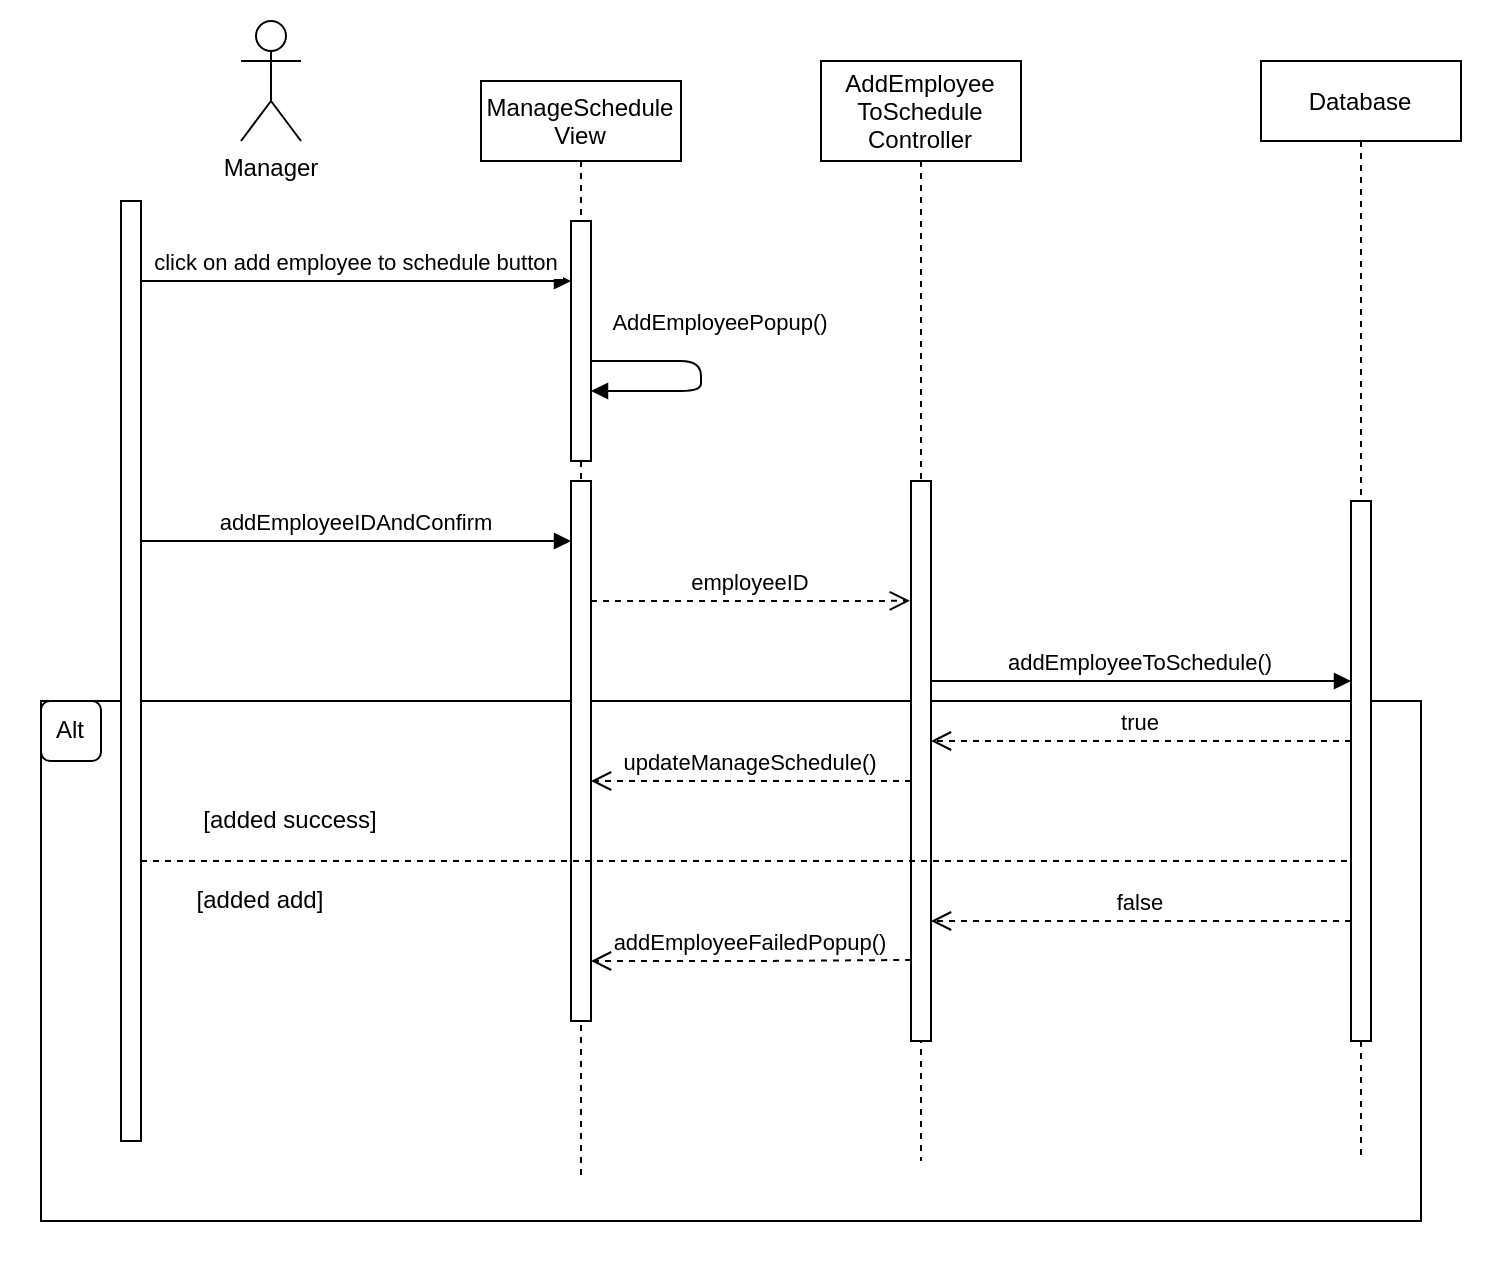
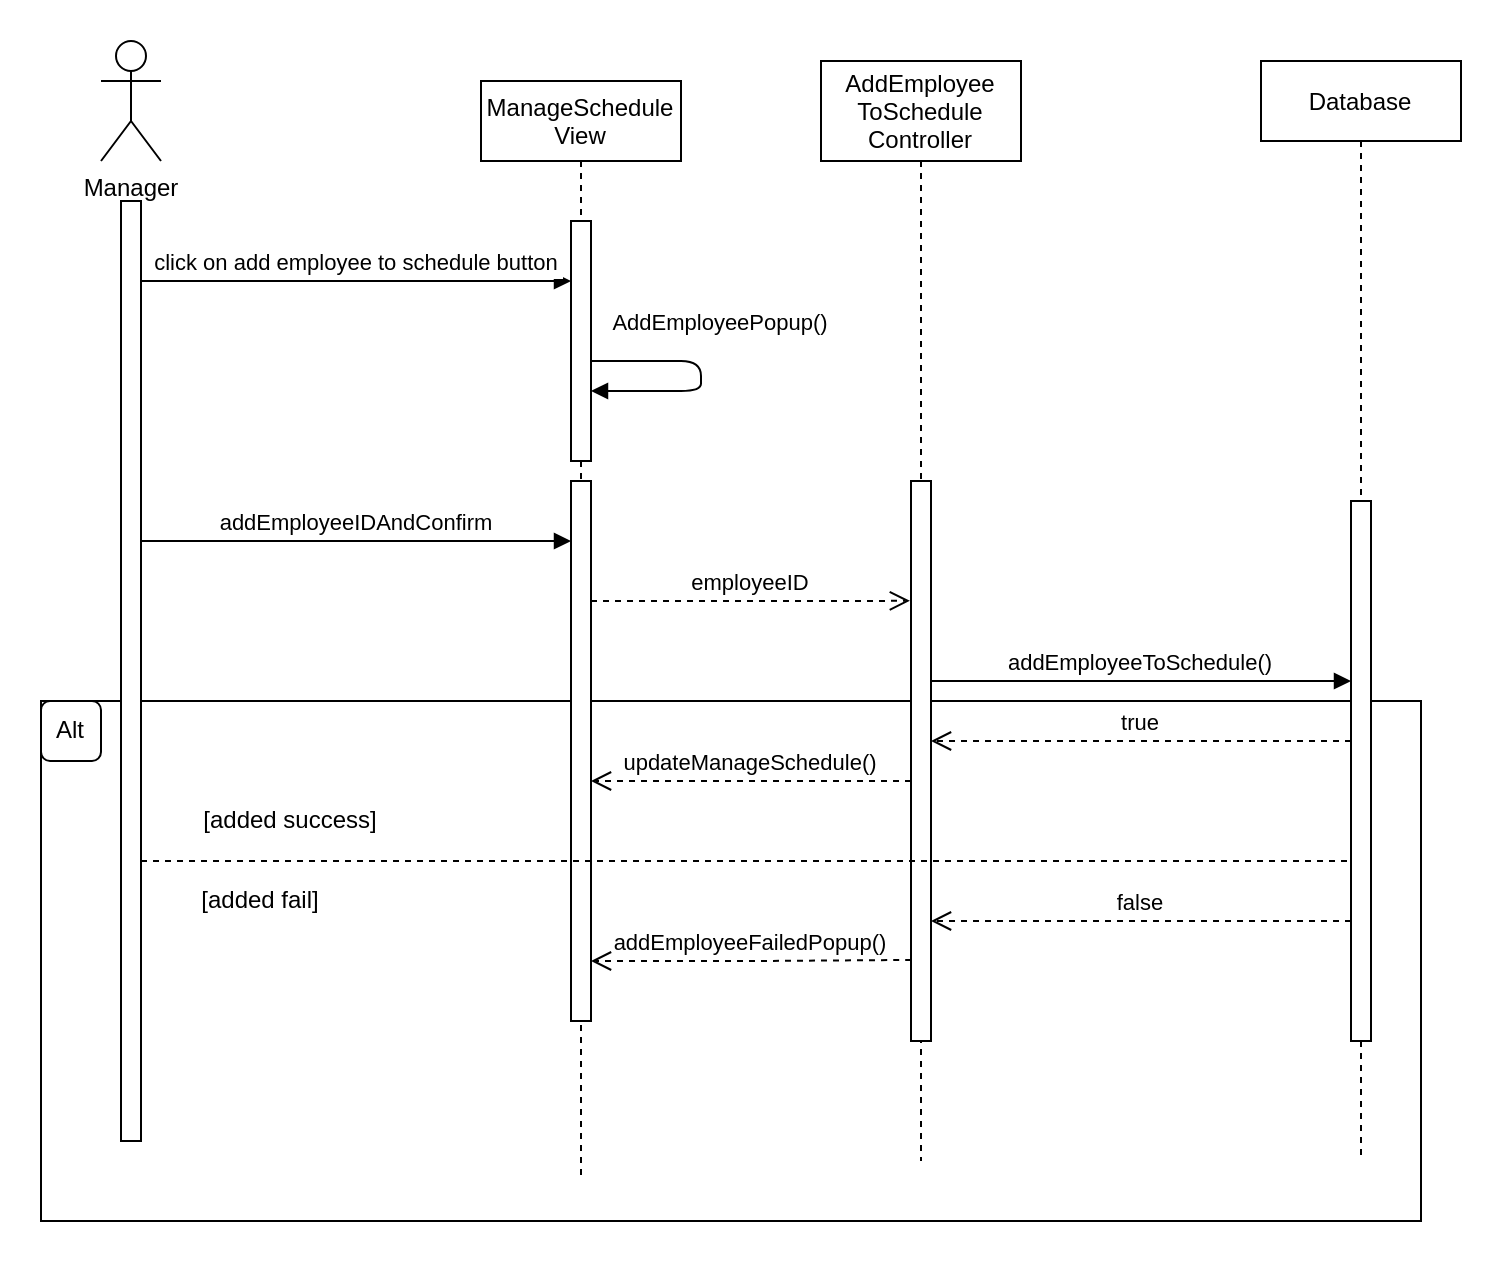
node "Manager": moved (271, 81) -> (131, 101)
node "[added add]": label "[added add]" -> "[added fail]"
